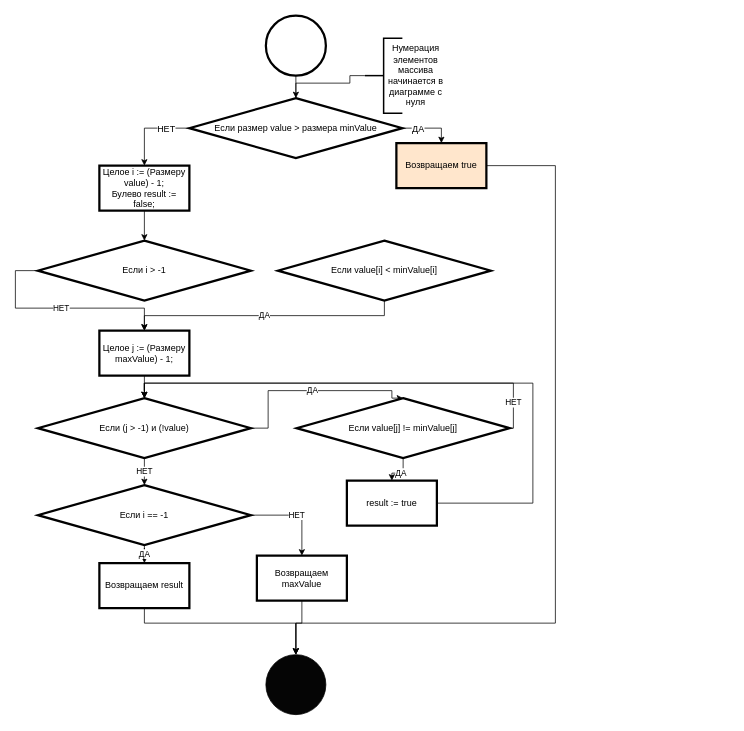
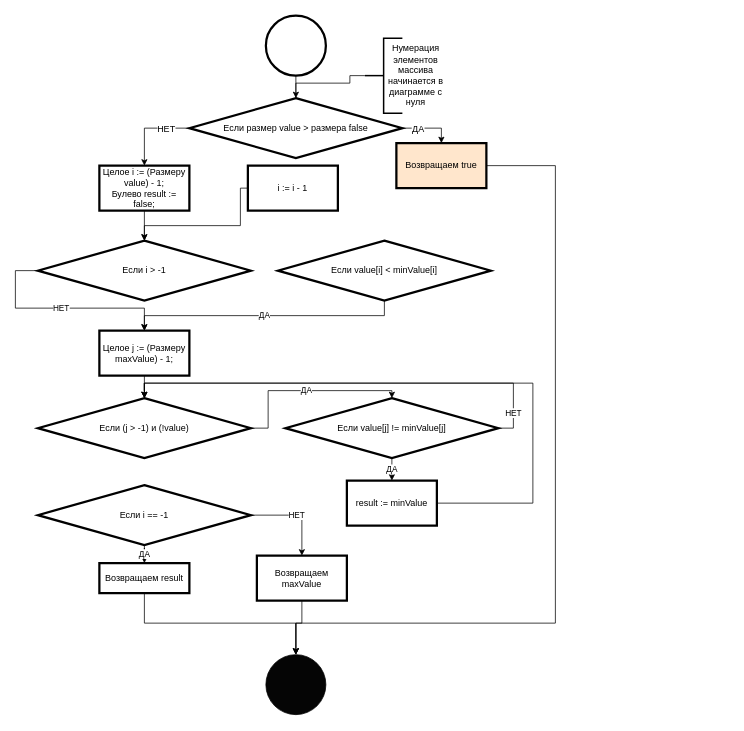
node "Если размер value > размера minValue": label "Если размер value > размера minValue" -> "Если размер value > размера false"
node "i := i - 1": added
edge "i := i - 1" -> "Если i > -1": added
node "Если value[j] != minValue[j]": moved (403, 428) -> (392, 428)
edge "Если (j > -1) и (!value)" -> "Если i == -1": removed, label "НЕТ"
node "result := true": label "result := true" -> "result := minValue"
node "Возвращаем result": size 90x45 -> 90x30
